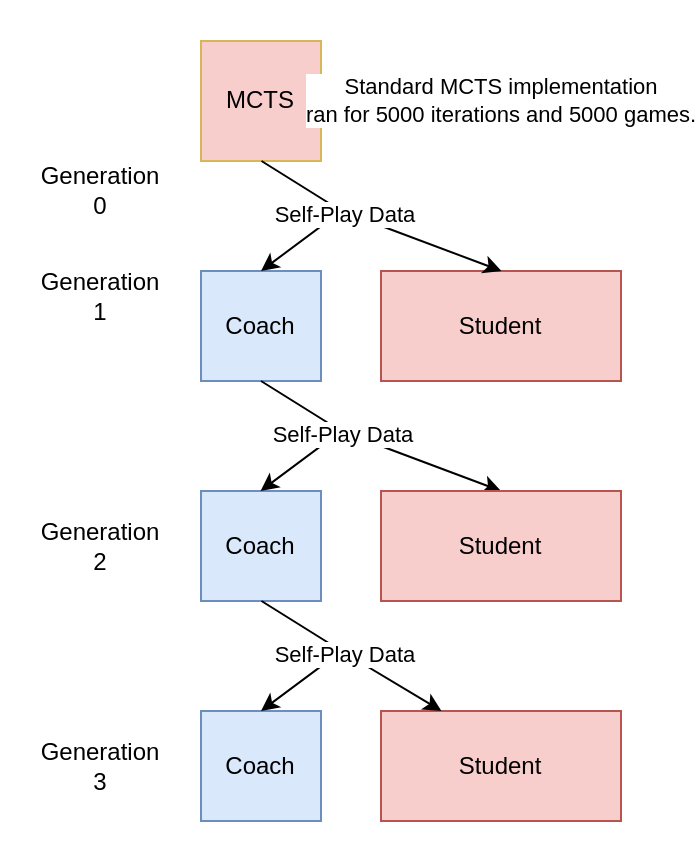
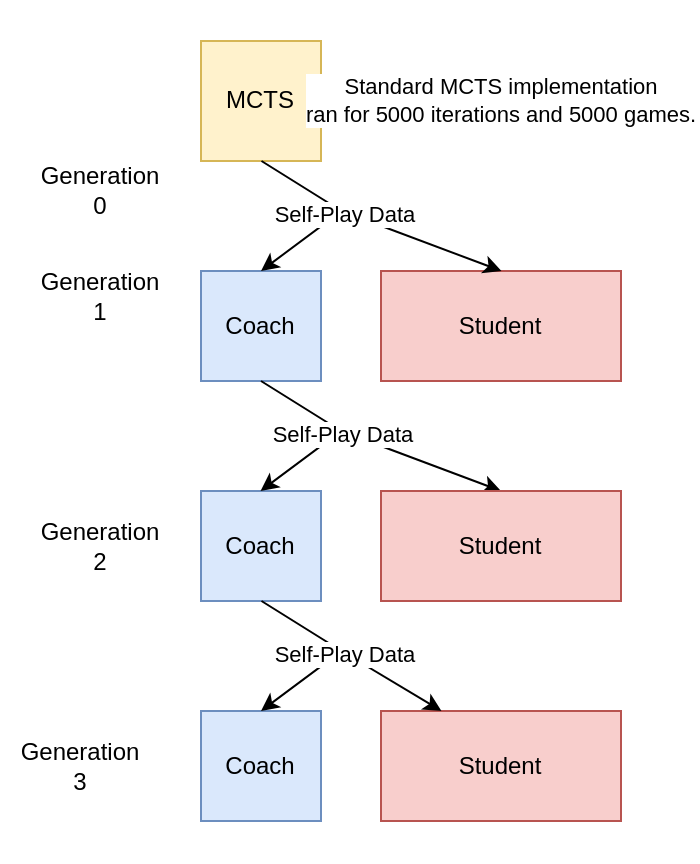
node "MCTS": fillcolor #f8cecc -> #fff2cc
node "Generation 3": moved (101, 766) -> (81, 766)
